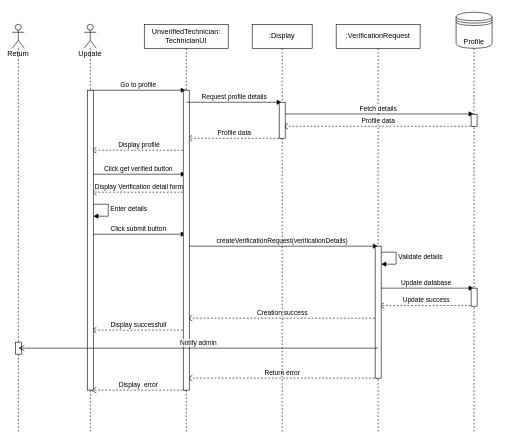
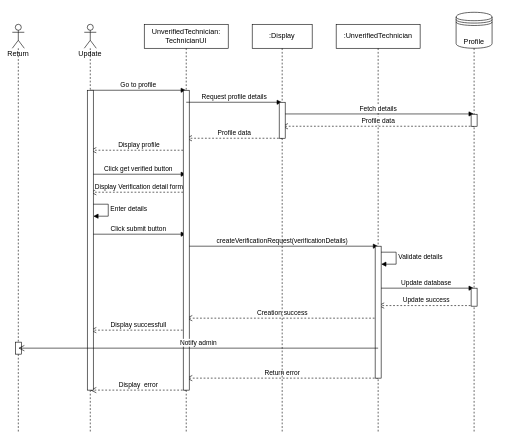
node ":VerificationRequest": label ":VerificationRequest" -> ":UnverifiedTechnician"
